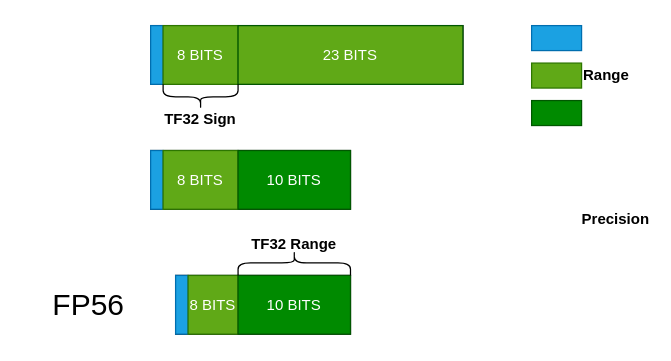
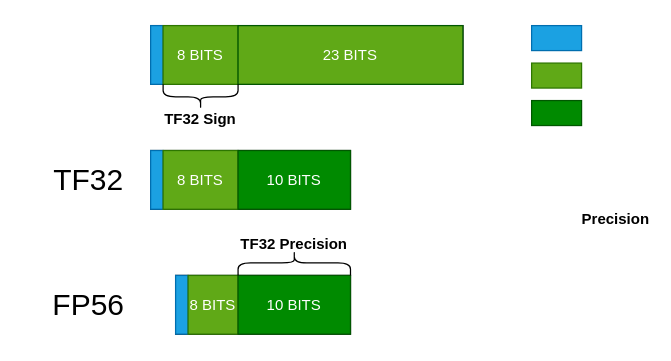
node "Range": removed
node "TF32": added
node "TF32 Range": label "TF32 Range" -> "TF32 Precision"
